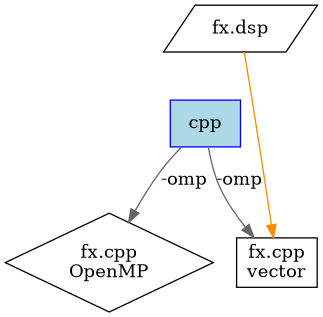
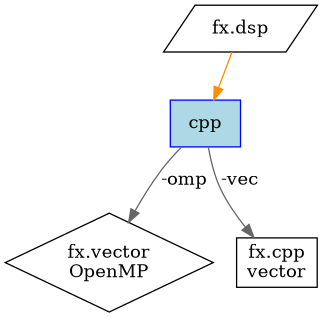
edge "fx.dsp" -> "fx.cpp vector": now "fx.dsp" -> "cpp"
edge "cpp" -> "fx.cpp vector": label "-omp" -> "-vec"
node "fx.cpp OpenMP": label "fx.cpp OpenMP" -> "fx.vector OpenMP"
